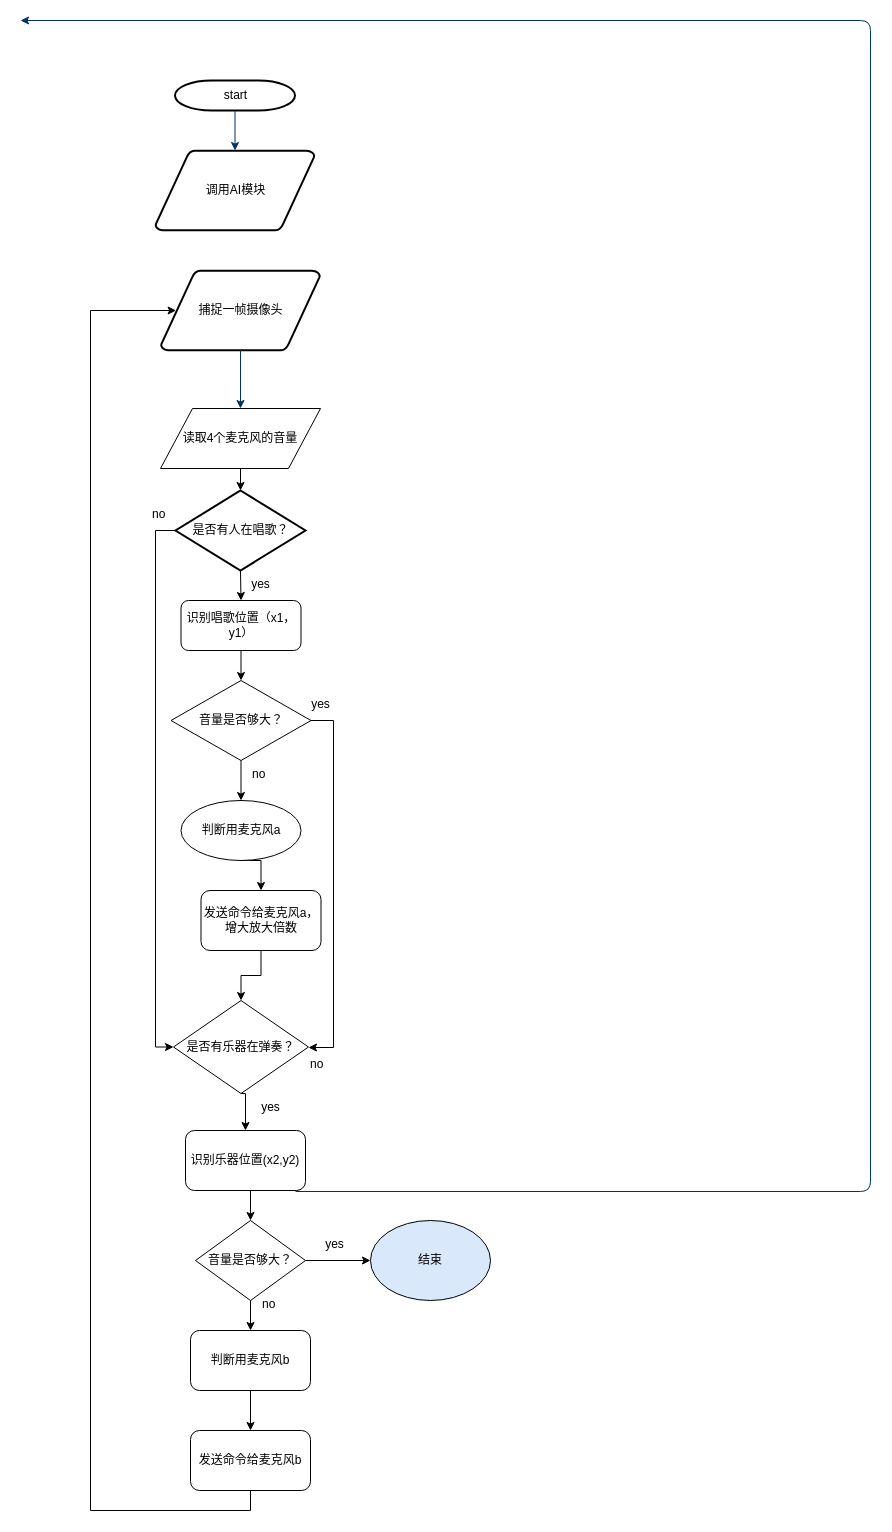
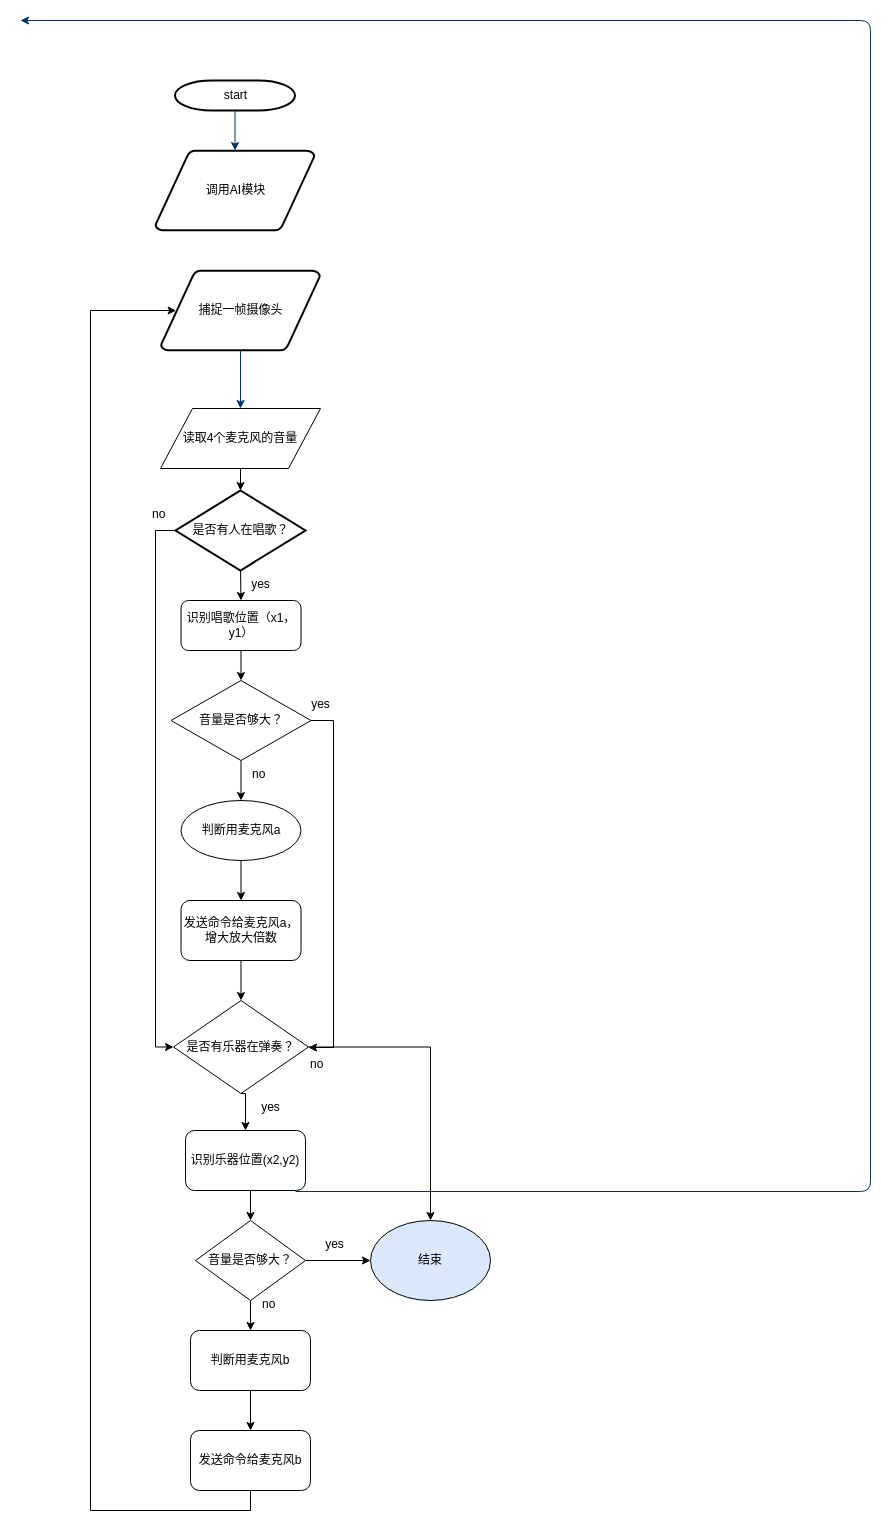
node "发送命令给麦克风a，增大放大倍数": moved (261, 921) -> (241, 931)
edge "是否有乐器在弹奏？" -> "结束": added
